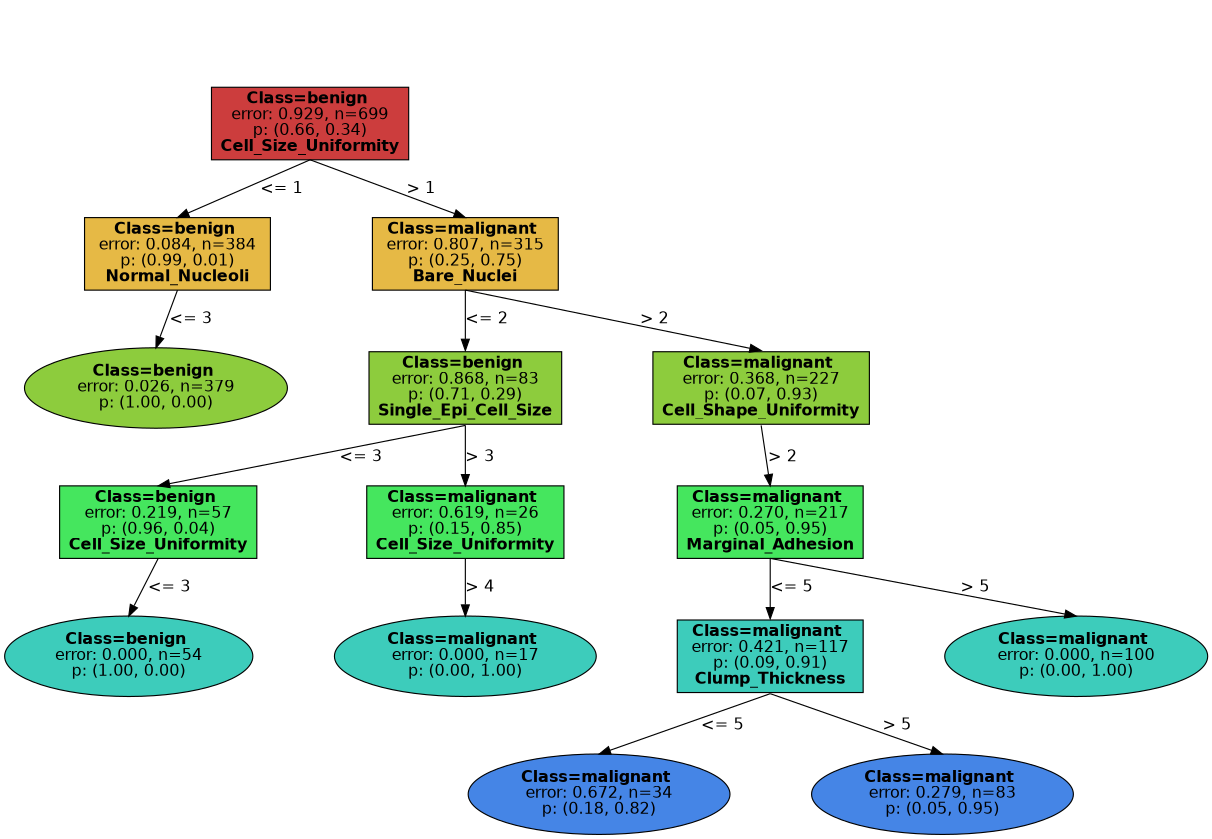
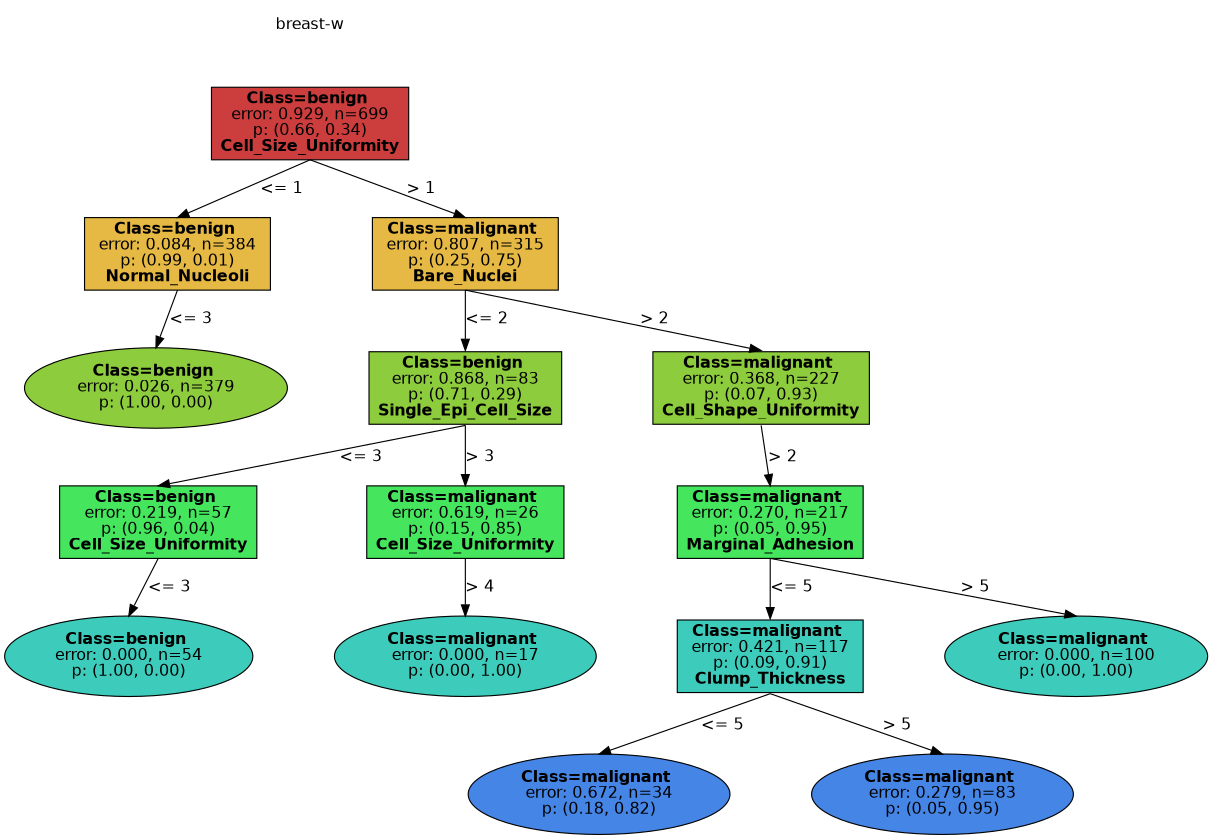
node "breast-w": added
